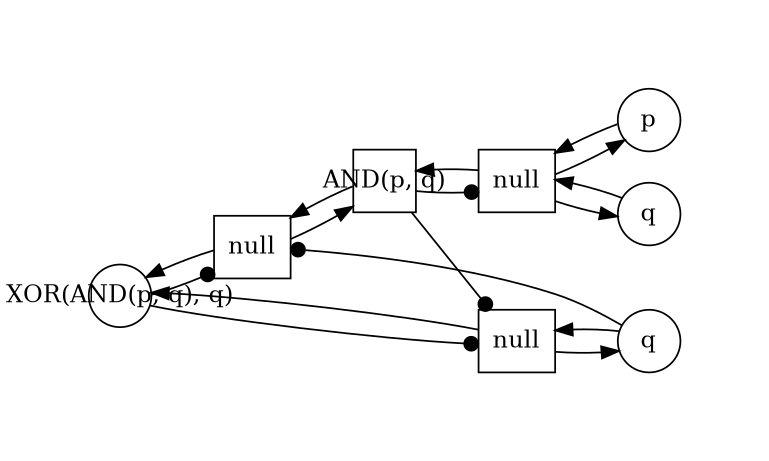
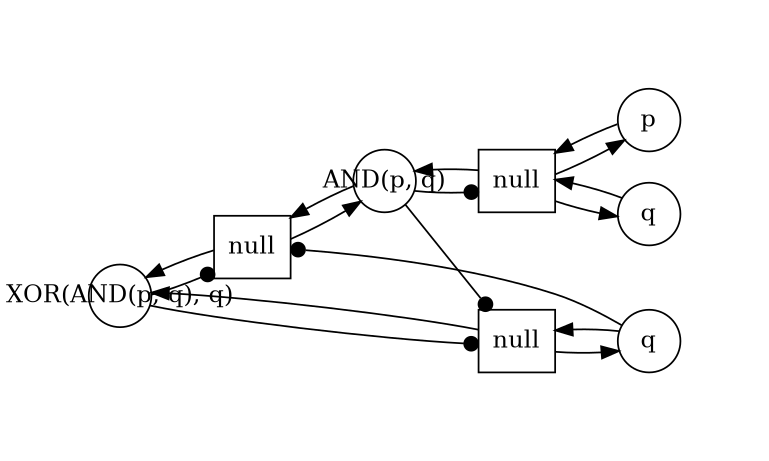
node "AND(p, q)": shape box -> circle
